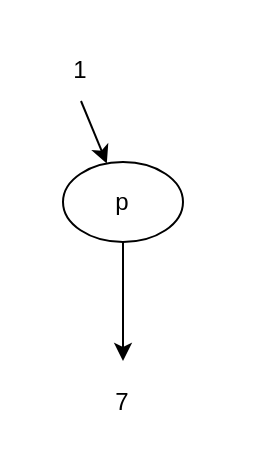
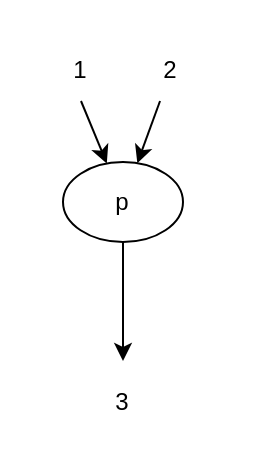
node "2": added
edge "2" -> "p": added
node "7": label "7" -> "3"
